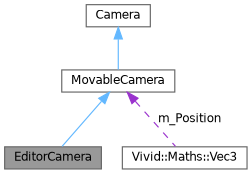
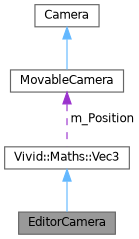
edge "EditorCamera" -> "MovableCamera": now "EditorCamera" -> "Vivid::Maths::Vec3"
